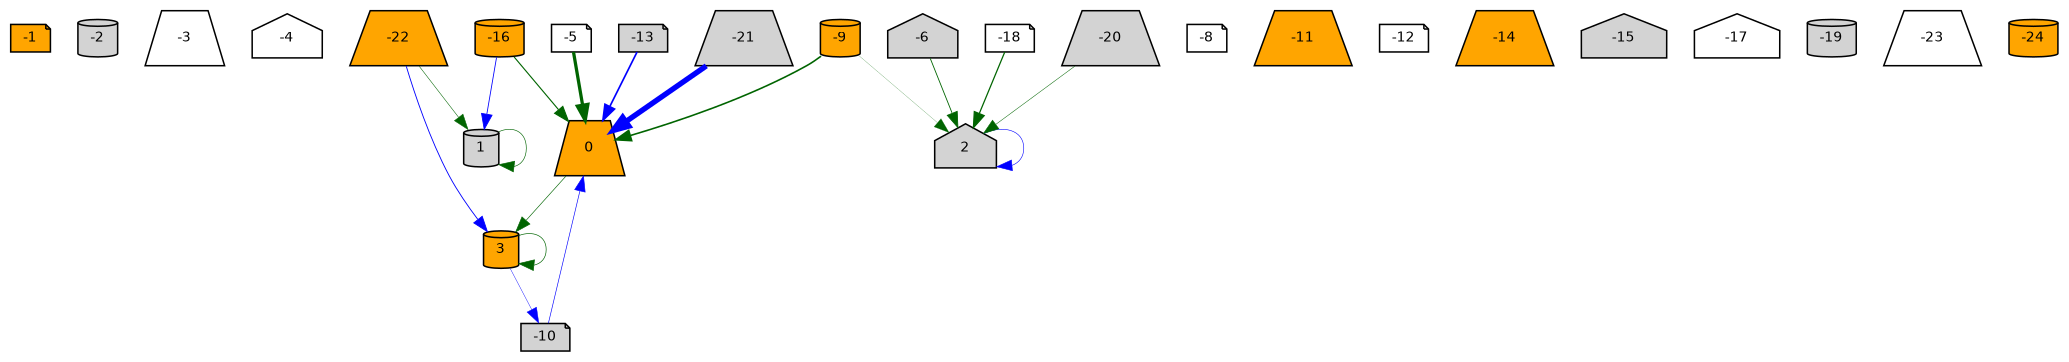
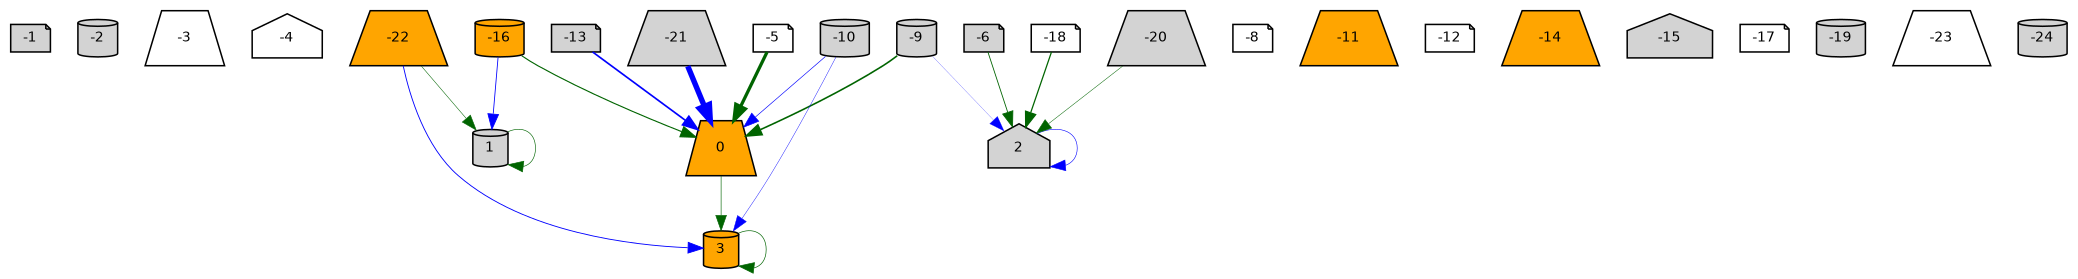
node "-1": fillcolor orange -> lightgrey
node "-9": fillcolor orange -> lightgrey
node "-6": shape house -> note
node "-17": shape house -> note
node "-24": fillcolor orange -> lightgrey
edge "-9" -> "2": color darkgreen -> blue
edge "3" -> "-10": reversed
node "-10": shape note -> cylinder
